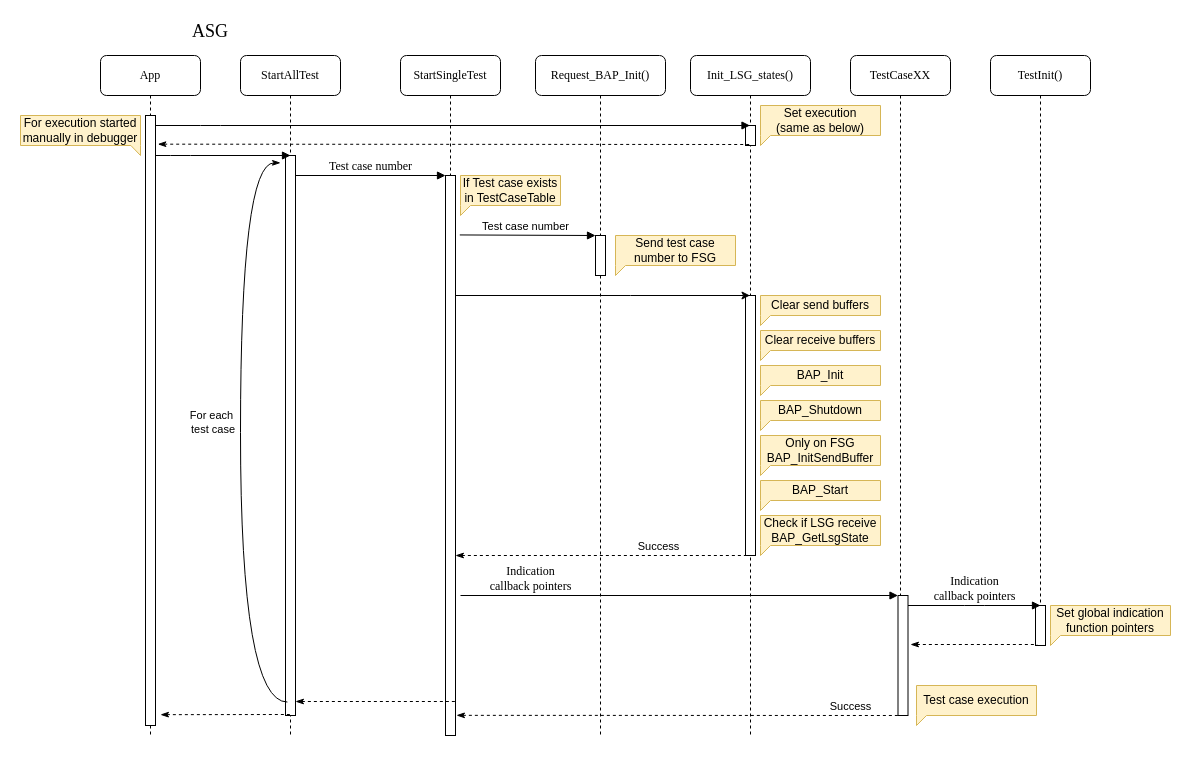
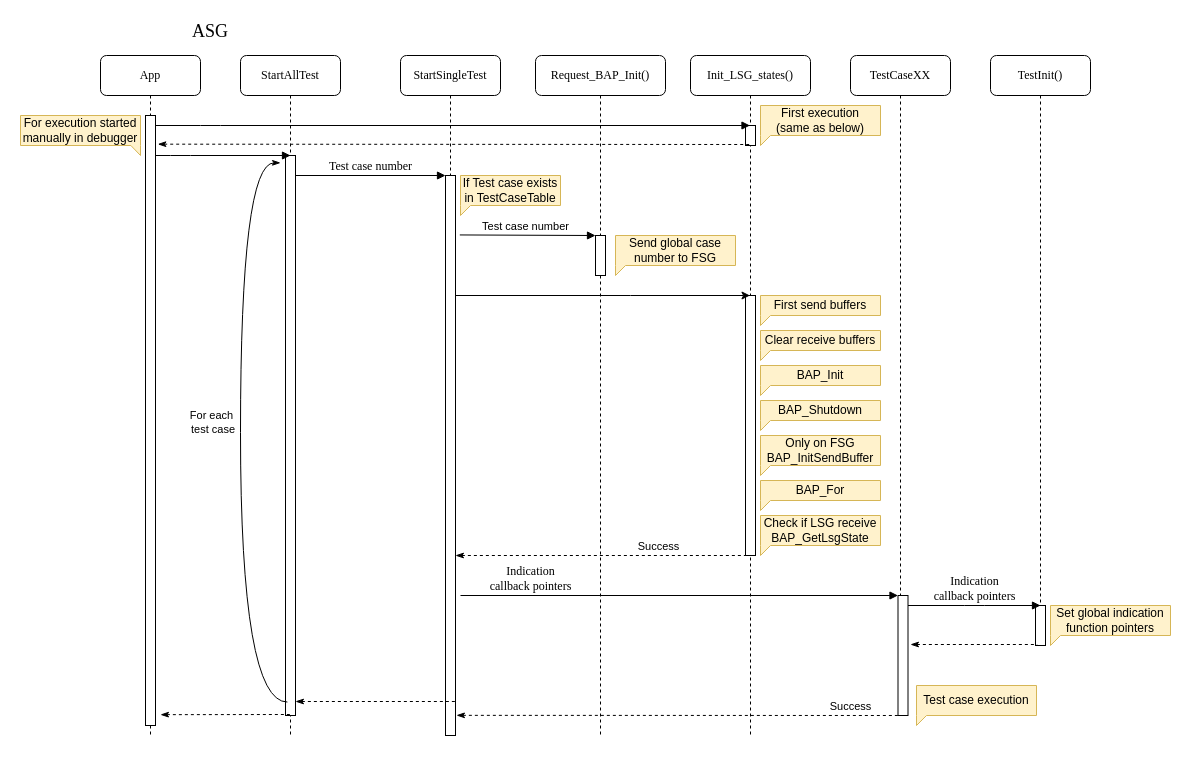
node "Set execution (same as below)": label "Set execution (same as below)" -> "First execution (same as below)"
node "Send test case number to FSG": label "Send test case number to FSG" -> "Send global case number to FSG"
node "Clear send buffers": label "Clear send buffers" -> "First send buffers"
node "BAP_Start": label "BAP_Start" -> "BAP_For"
